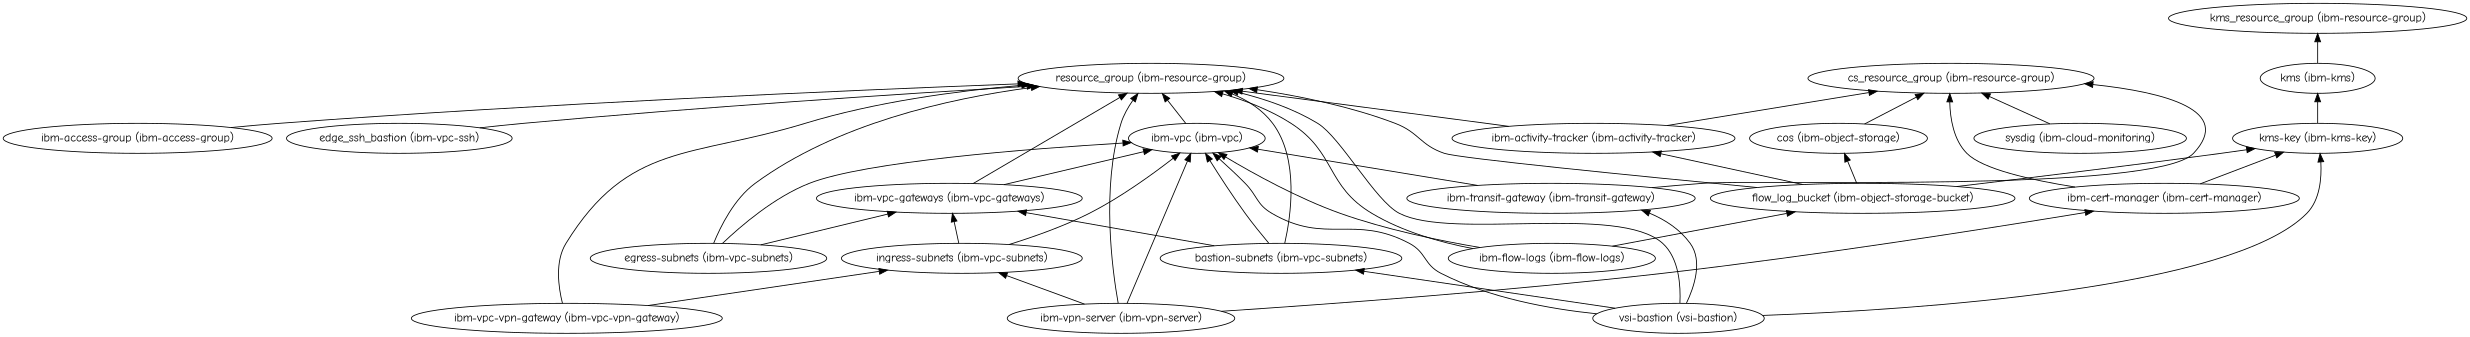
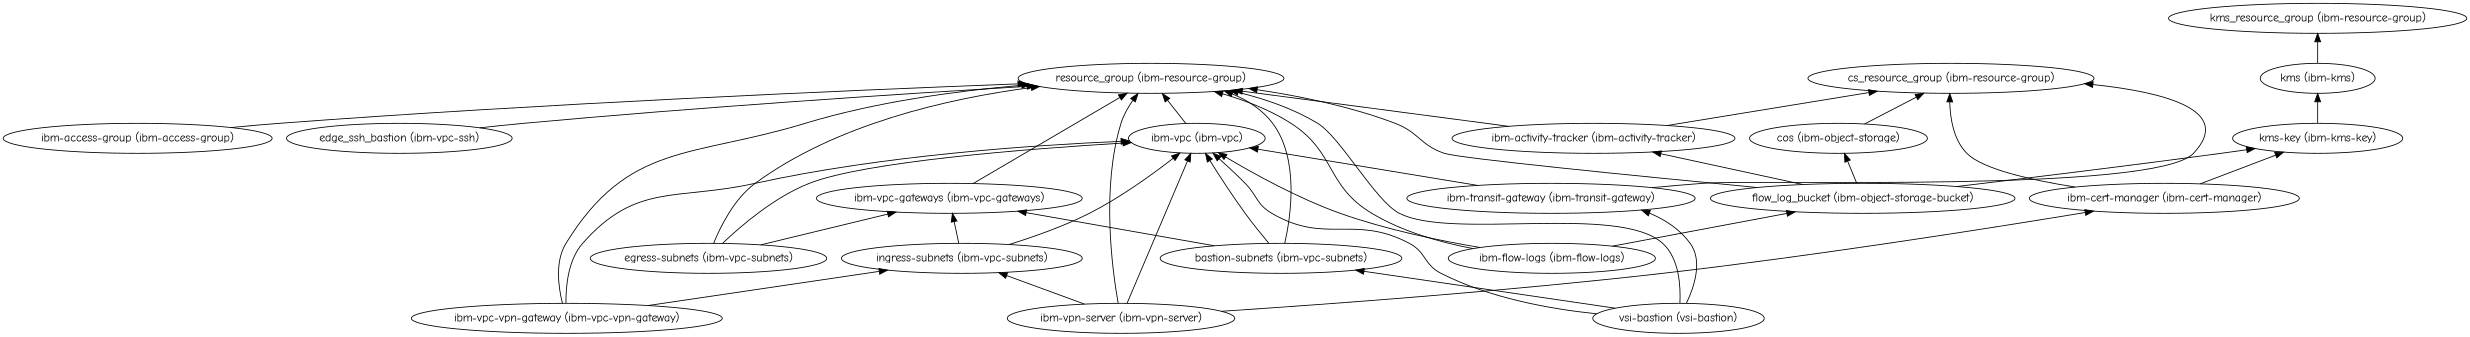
node "sysdig (ibm-cloud-monitoring)": removed
edge "ibm-vpc-gateways (ibm-vpc-gateways)" -> "ibm-vpc (ibm-vpc)": now "ibm-vpc-vpn-gateway (ibm-vpc-vpn-gateway)" -> "ibm-vpc (ibm-vpc)"
edge "vsi-bastion (vsi-bastion)" -> "kms-key (ibm-kms-key)": removed
